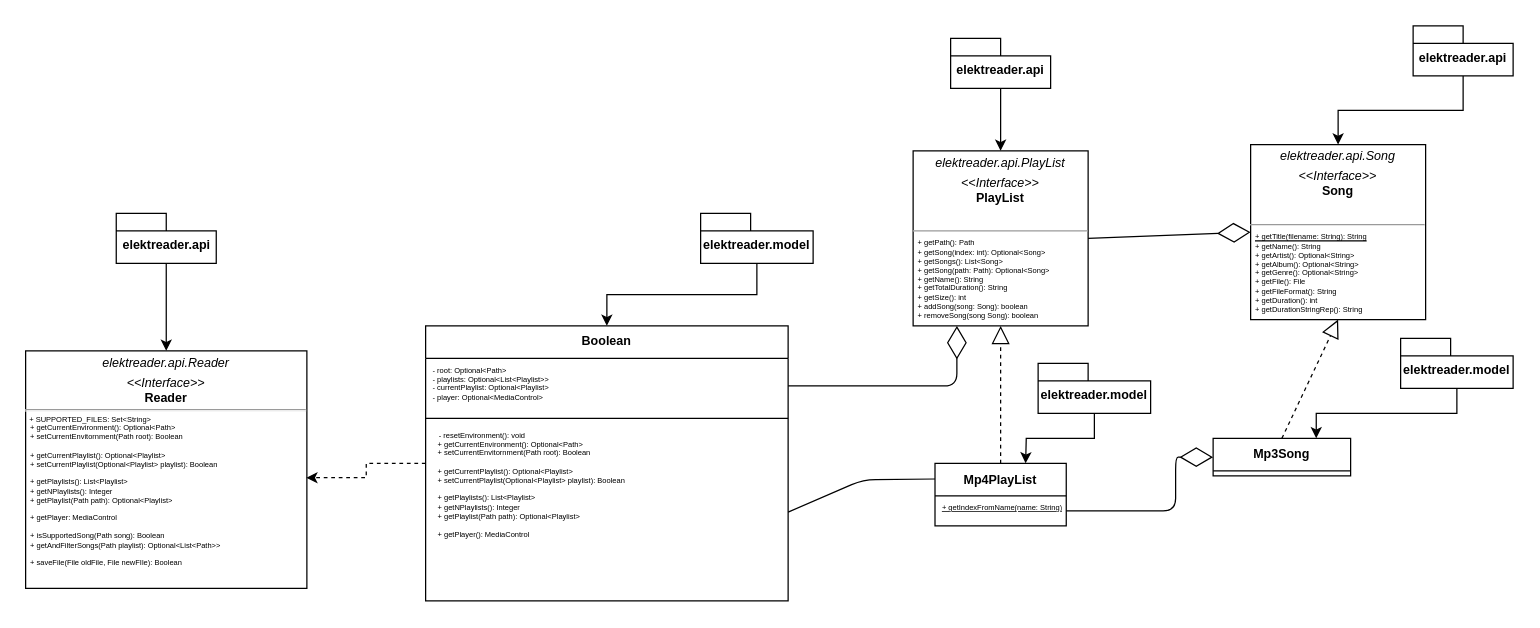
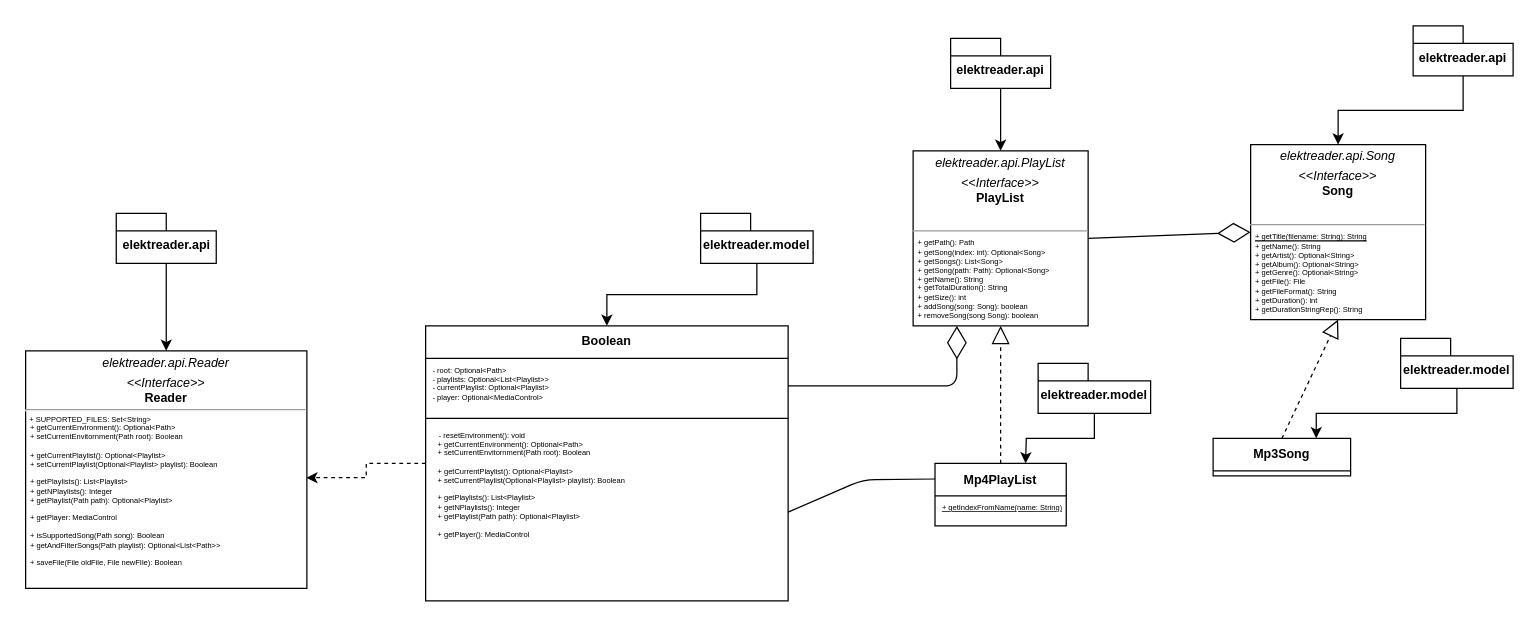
edge "+ getIndexFromName(name: String)" -> "Mp3Song": removed
